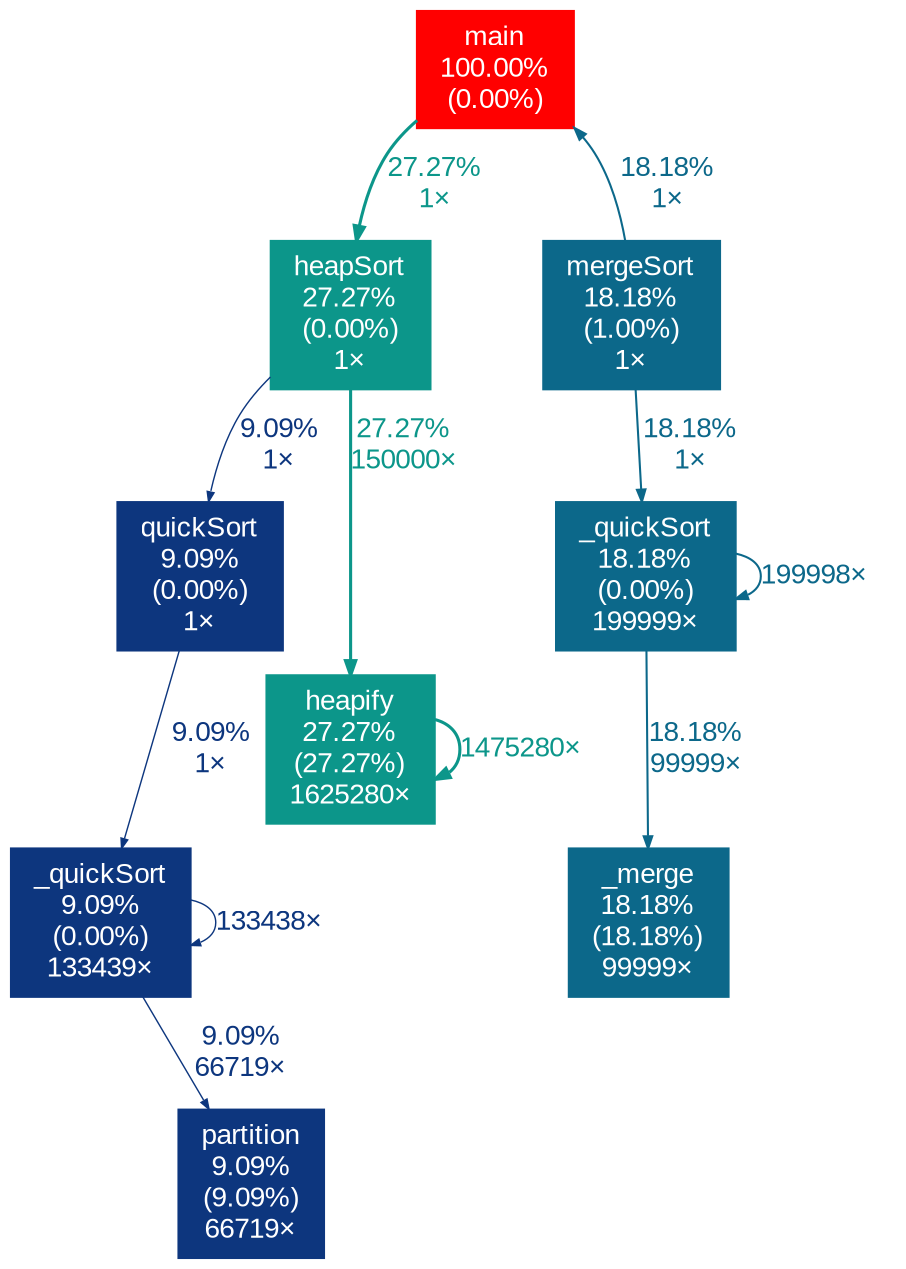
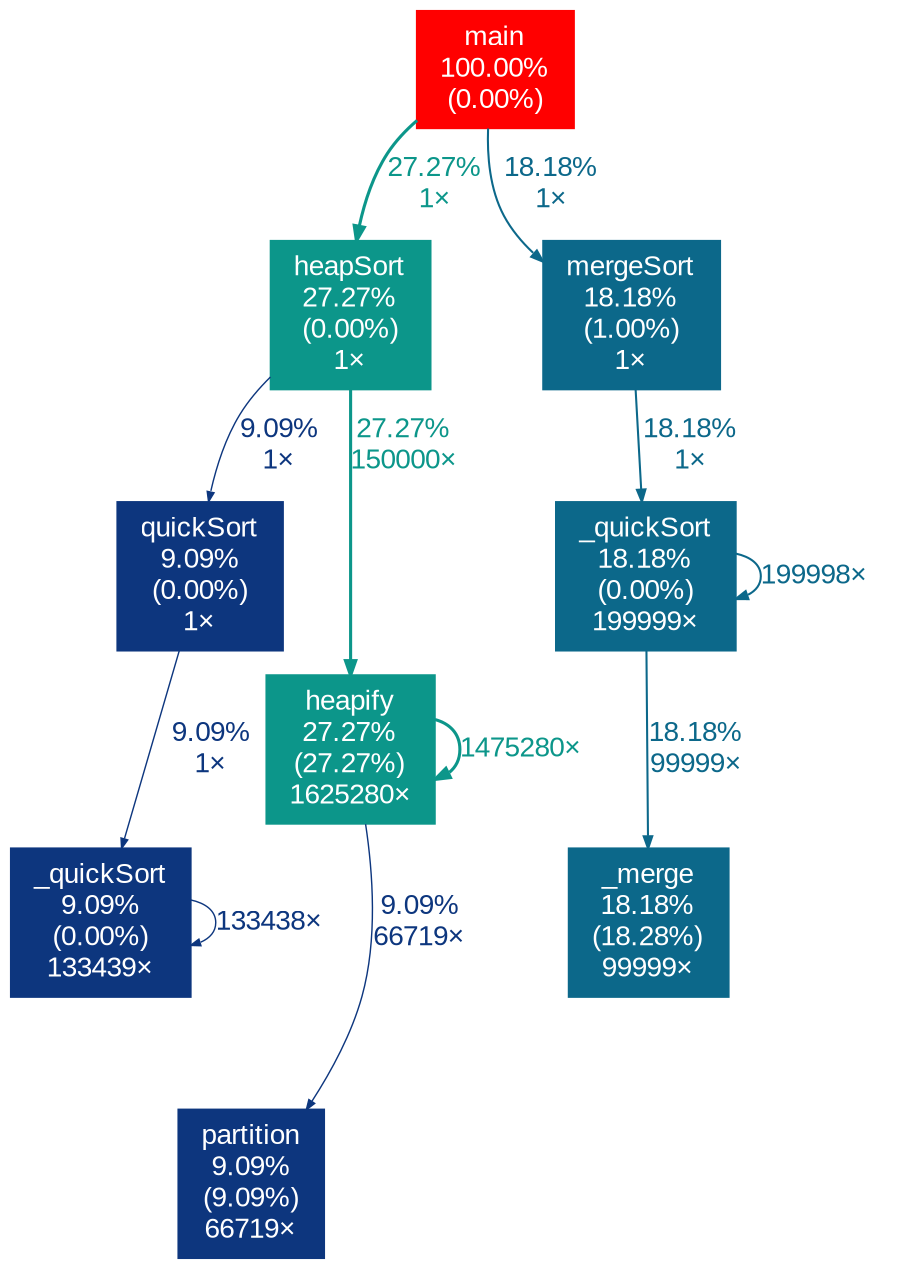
edge "mergeSort 18.18% (1.00%) 1×" -> "main 100.00% (0.00%)": reversed
node "_merge 18.18% (18.18%) 99999×": label "_merge 18.18% (18.18%) 99999×" -> "_merge 18.18% (18.28%) 99999×"
edge "_quickSort 9.09% (0.00%) 133439×" -> "partition 9.09% (9.09%) 66719×": now "heapify 27.27% (27.27%) 1625280×" -> "partition 9.09% (9.09%) 66719×"
